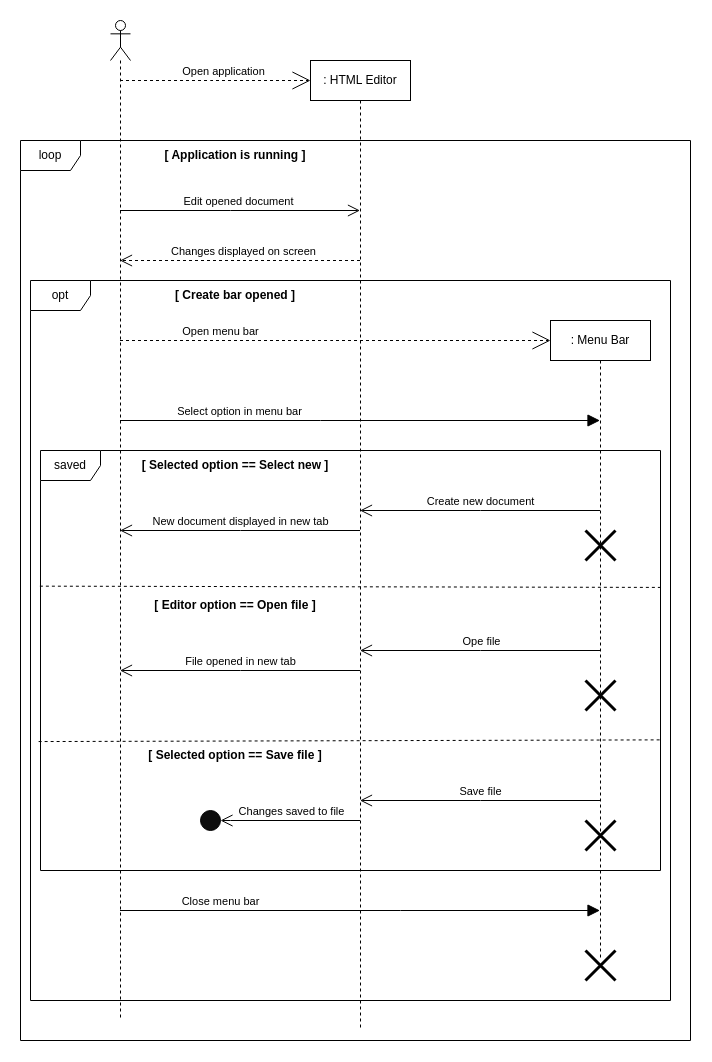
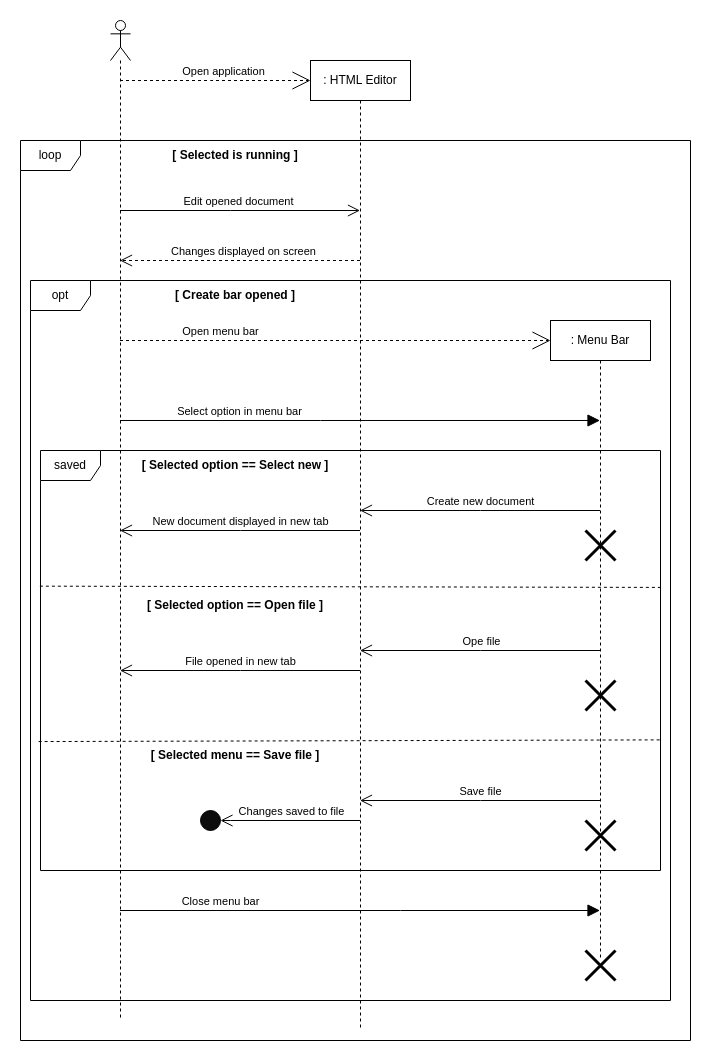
node "[ Application is running ]": label "[ Application is running ]" -> "[ Selected is running ]"
node "[ Editor option == Open file ]": label "[ Editor option == Open file ]" -> "[ Selected option == Open file ]"
node "[ Selected option == Save file ]": label "[ Selected option == Save file ]" -> "[ Selected menu == Save file ]"
